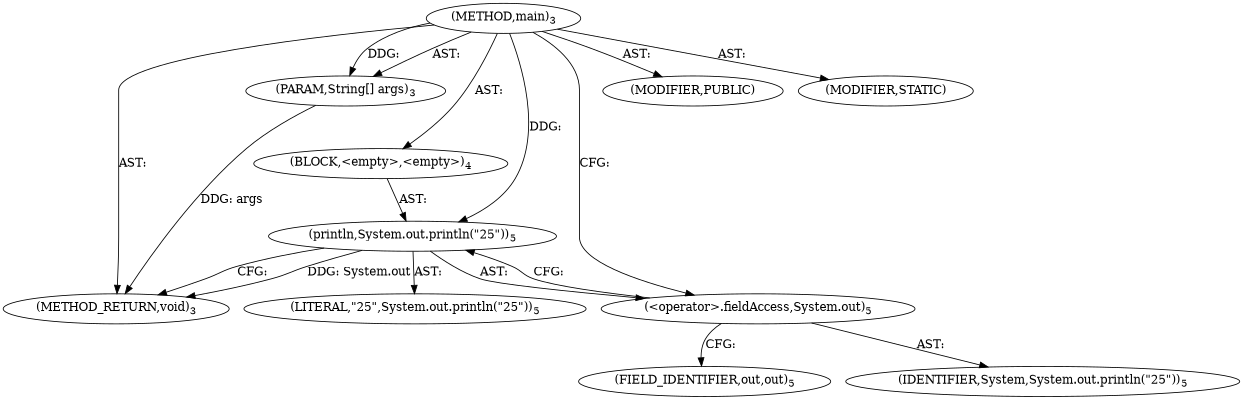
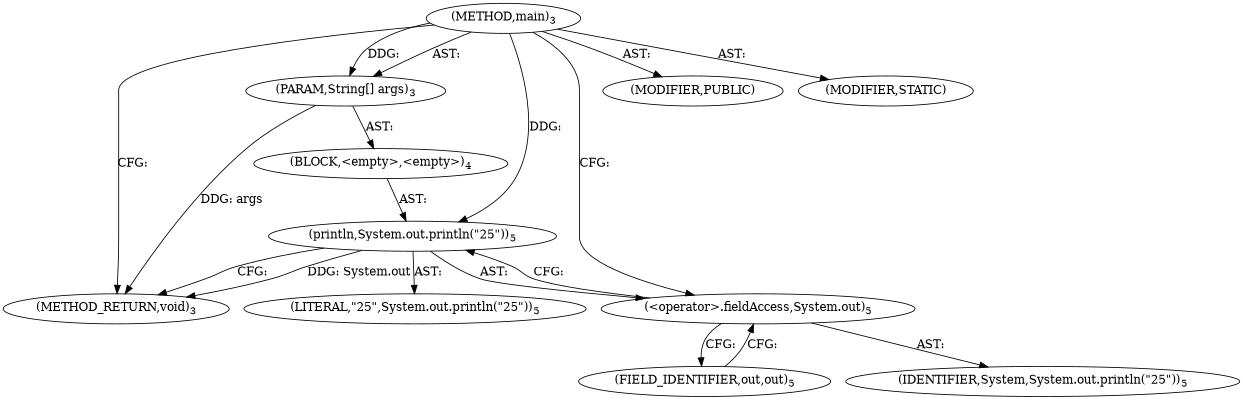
edge "(METHOD,main)" -> "(BLOCK,<empty>,<empty>)": now "(PARAM,String[] args)" -> "(BLOCK,<empty>,<empty>)"
edge "(METHOD,main)" -> "(METHOD_RETURN,void)": label "AST: " -> "CFG: "
edge "(FIELD_IDENTIFIER,out,out)" -> "(<operator>.fieldAccess,System.out)": added, label "CFG:"
